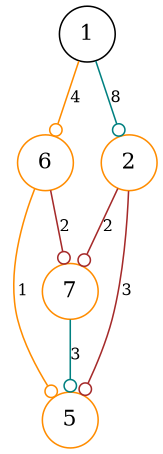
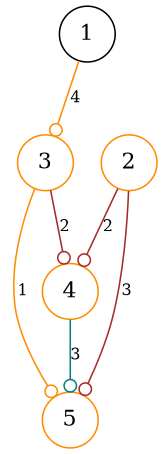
edge "1" -> "2": removed, label "8"
node "6": label "6" -> "3"
node "7": label "7" -> "4"
